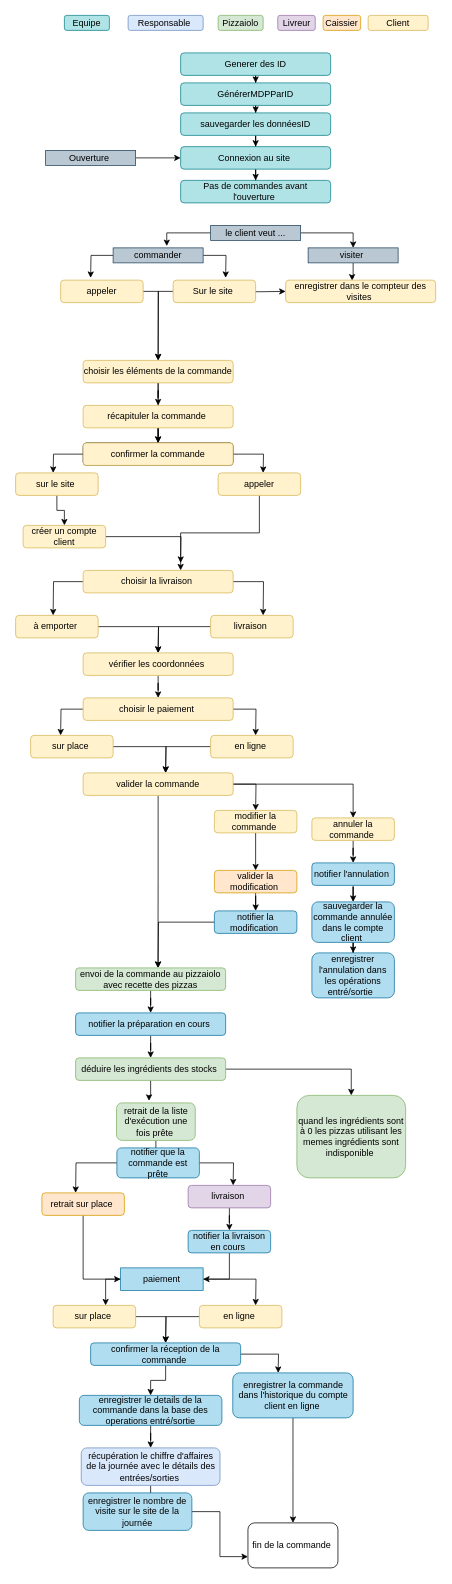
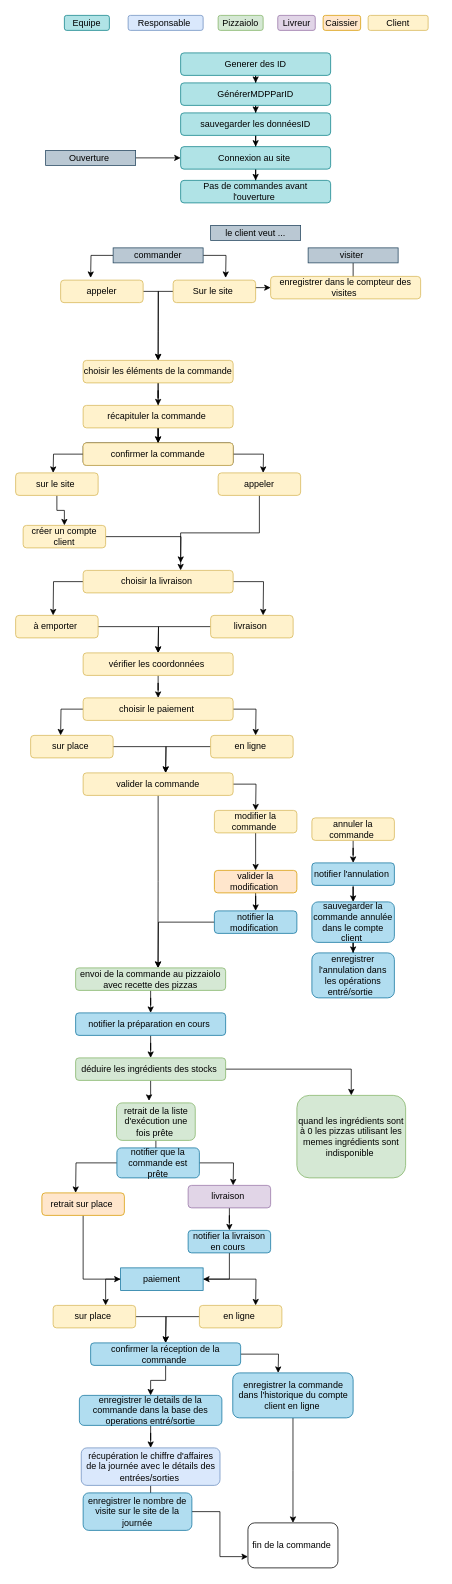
edge "le client veut ..." -> "commander": removed
edge "le client veut ..." -> "visiter": removed
node "enregistrer dans le compteur des visites": moved (360, 291) -> (345, 288)
edge "valider la commande" -> "annuler la commande": removed
